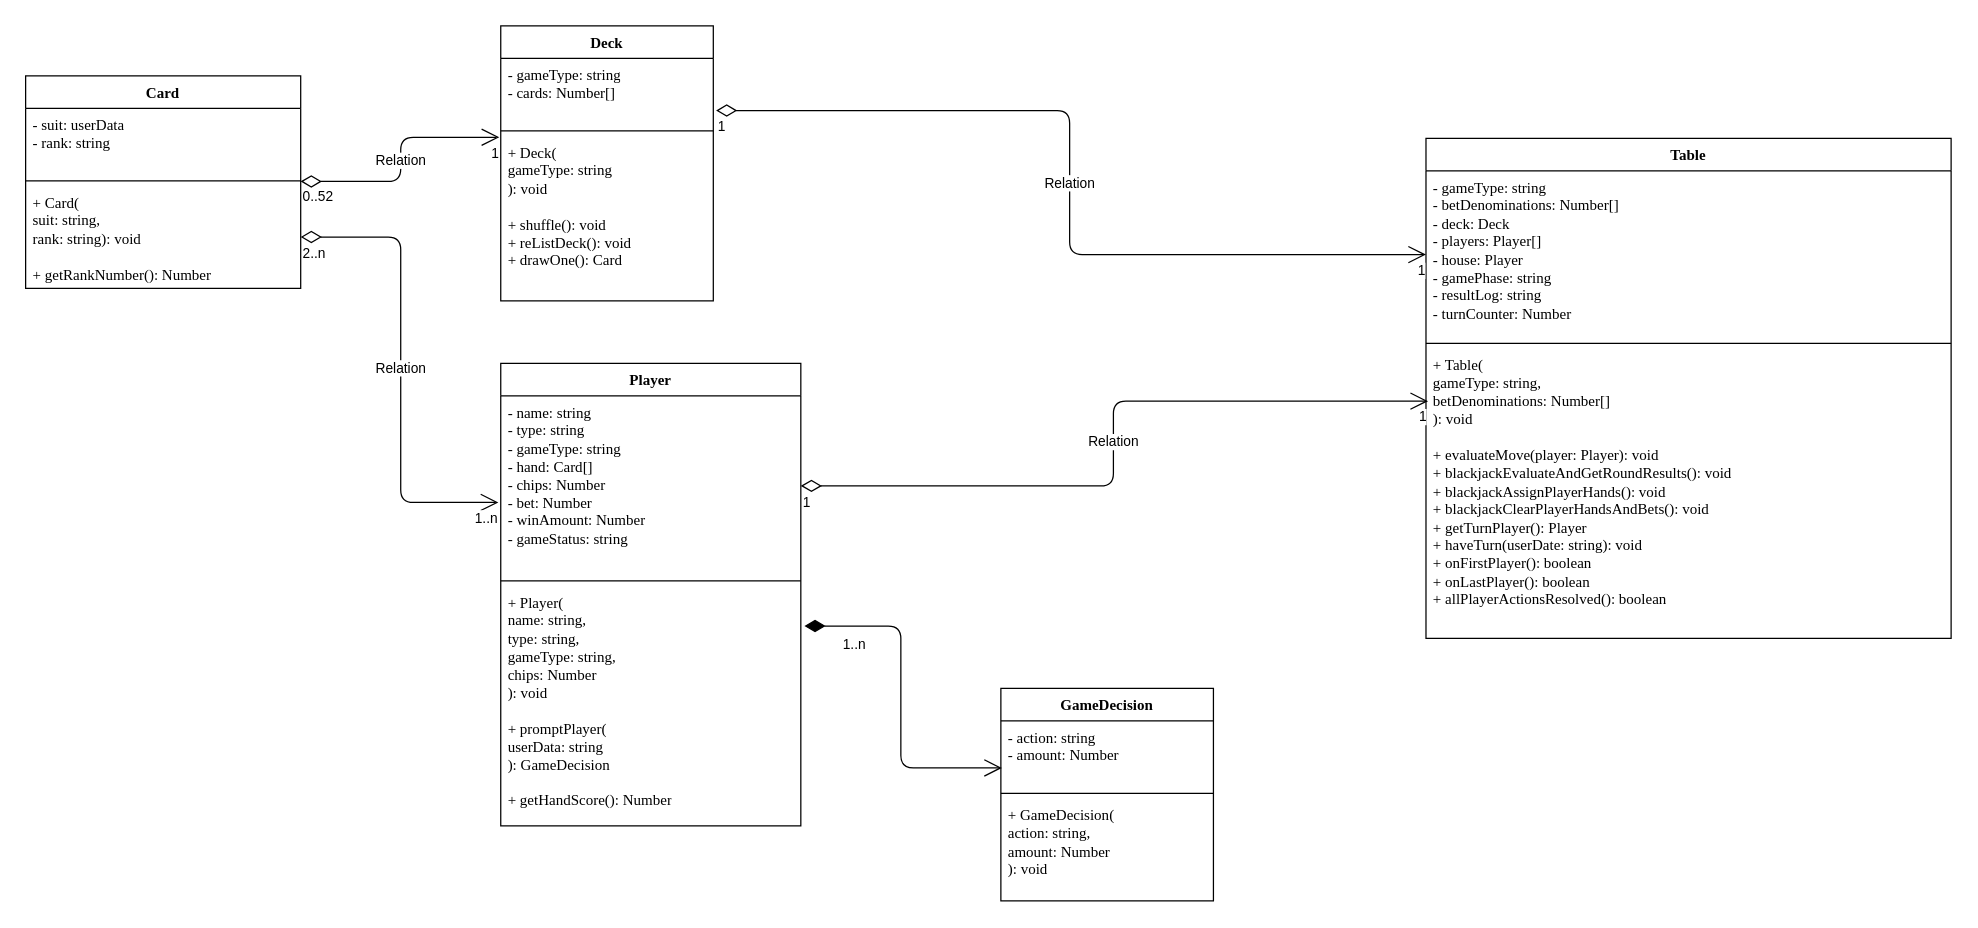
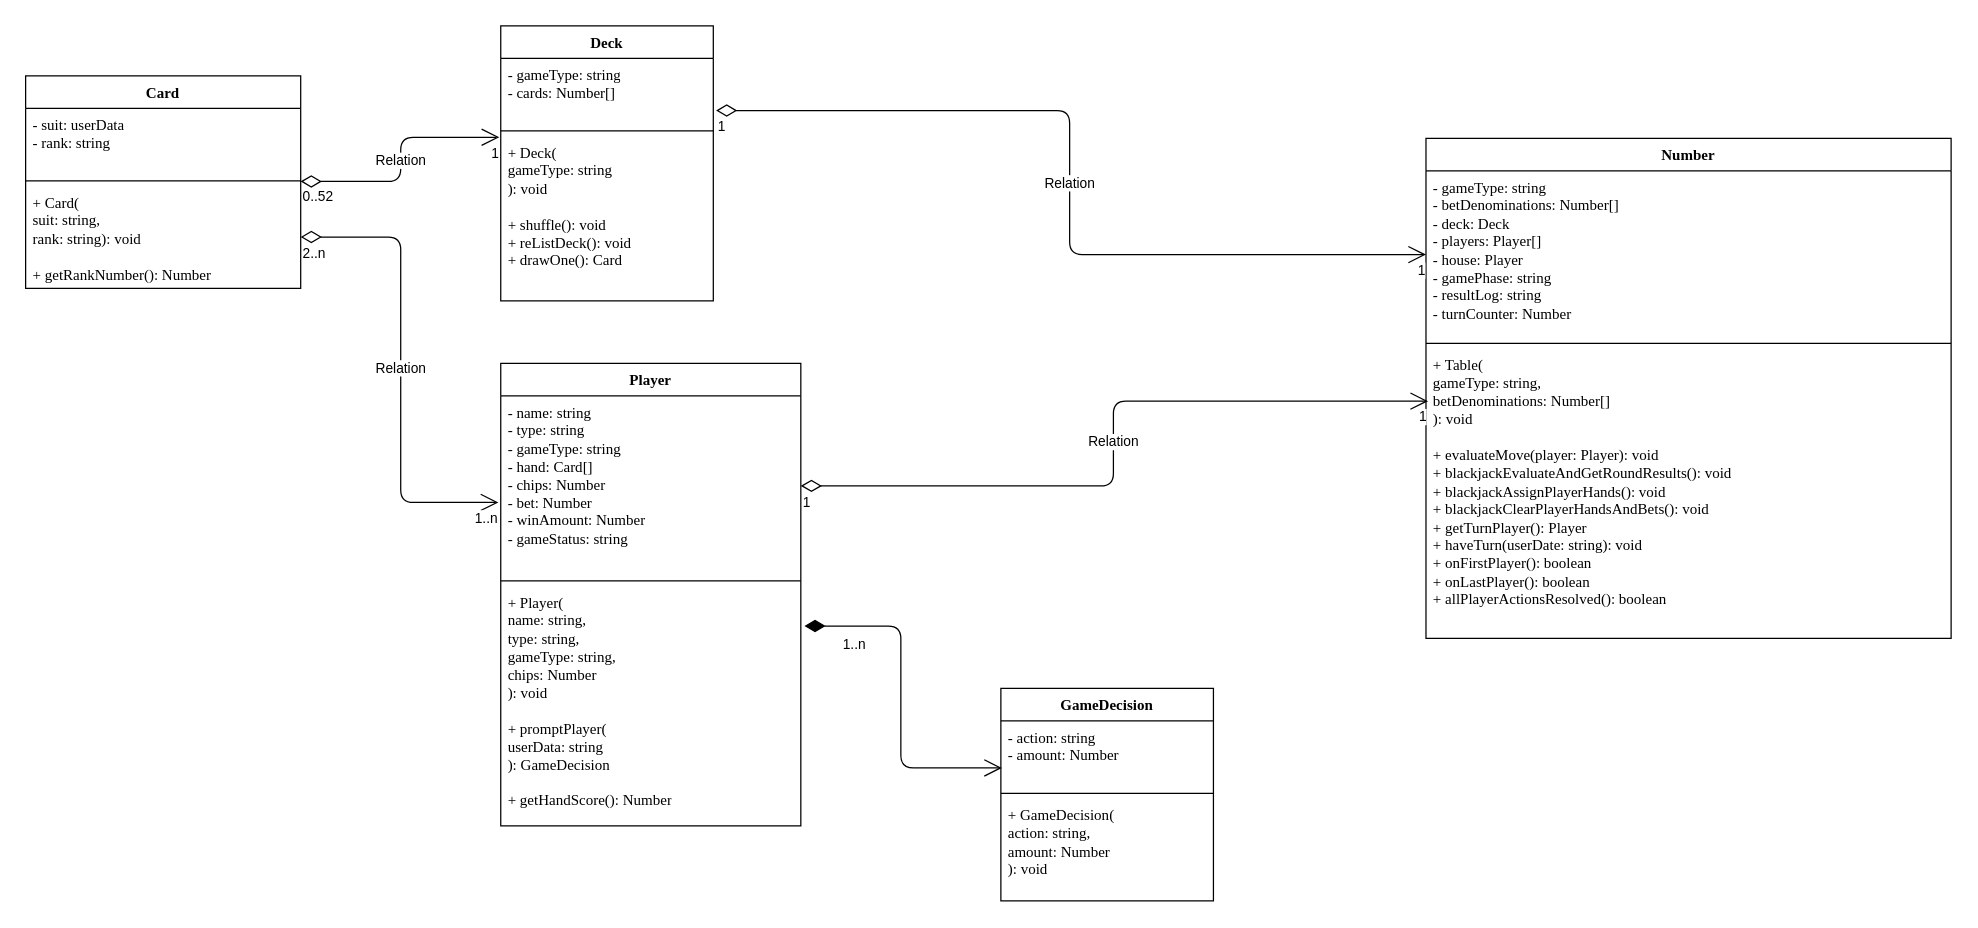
node "Table": label "Table" -> "Number"
